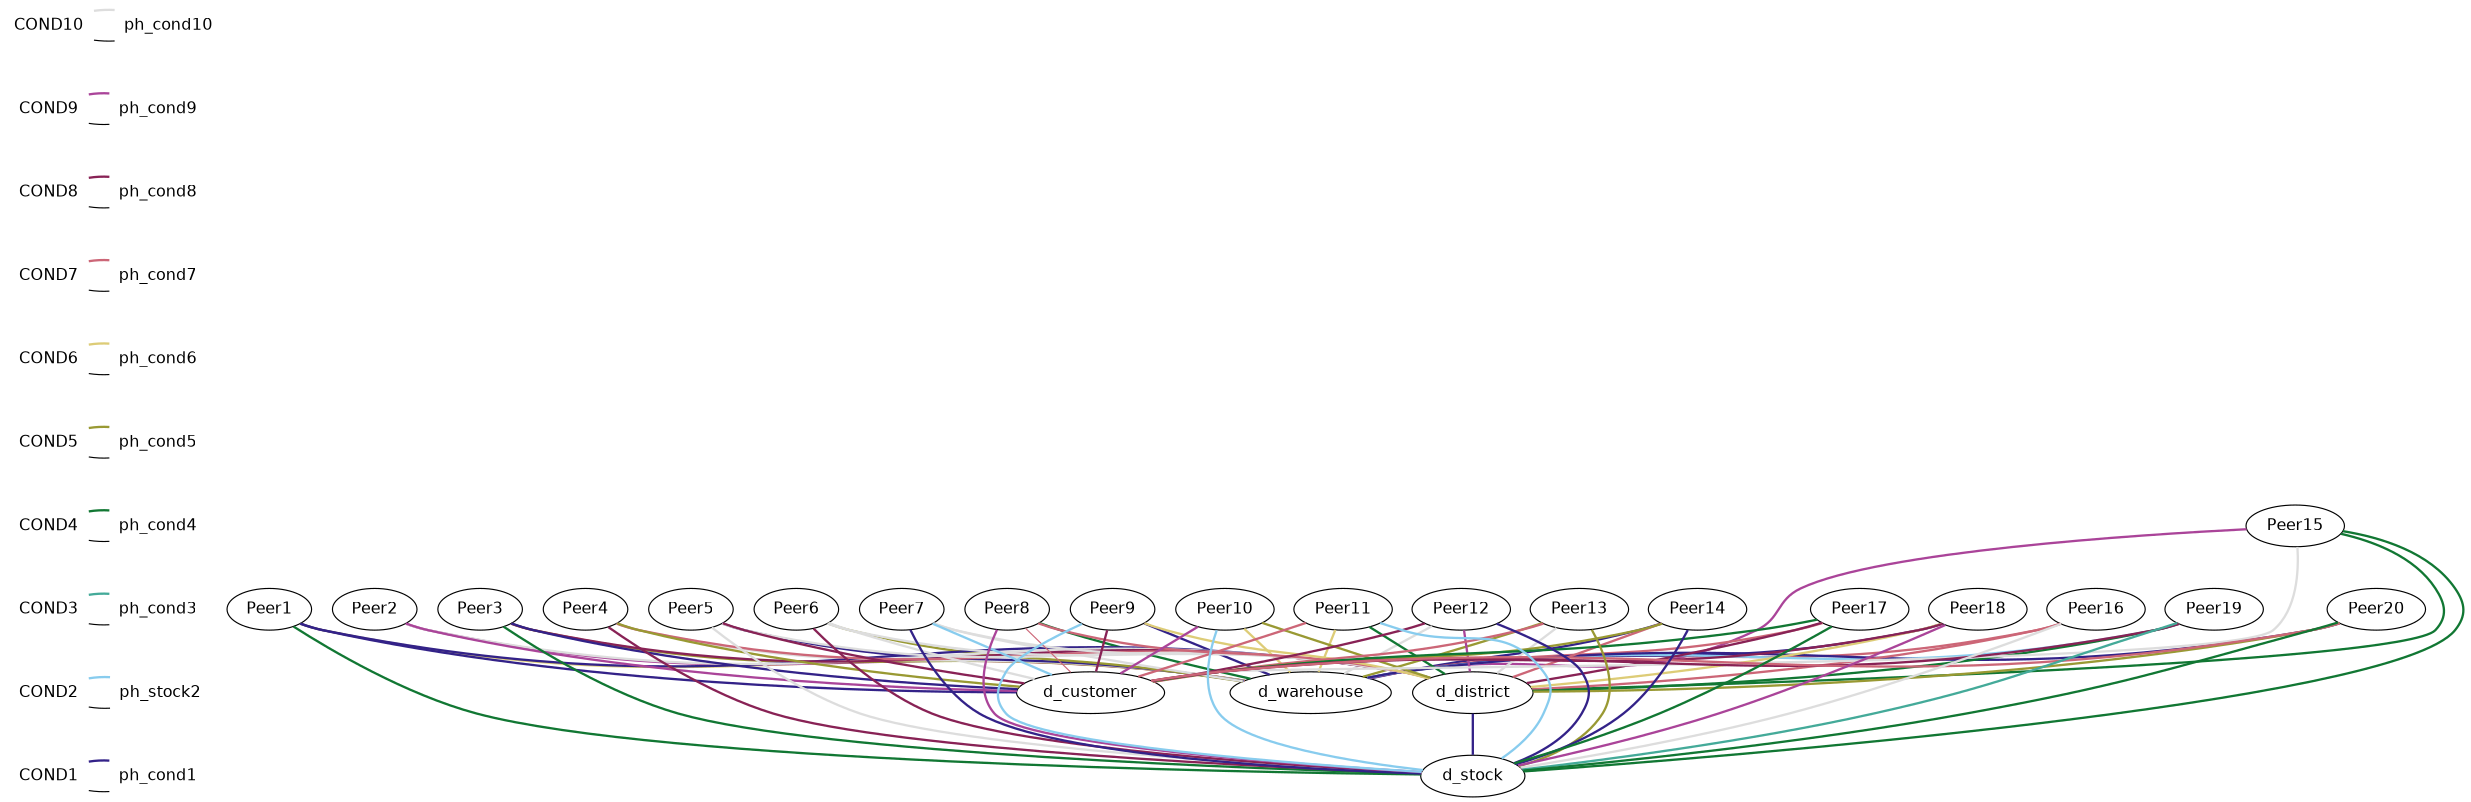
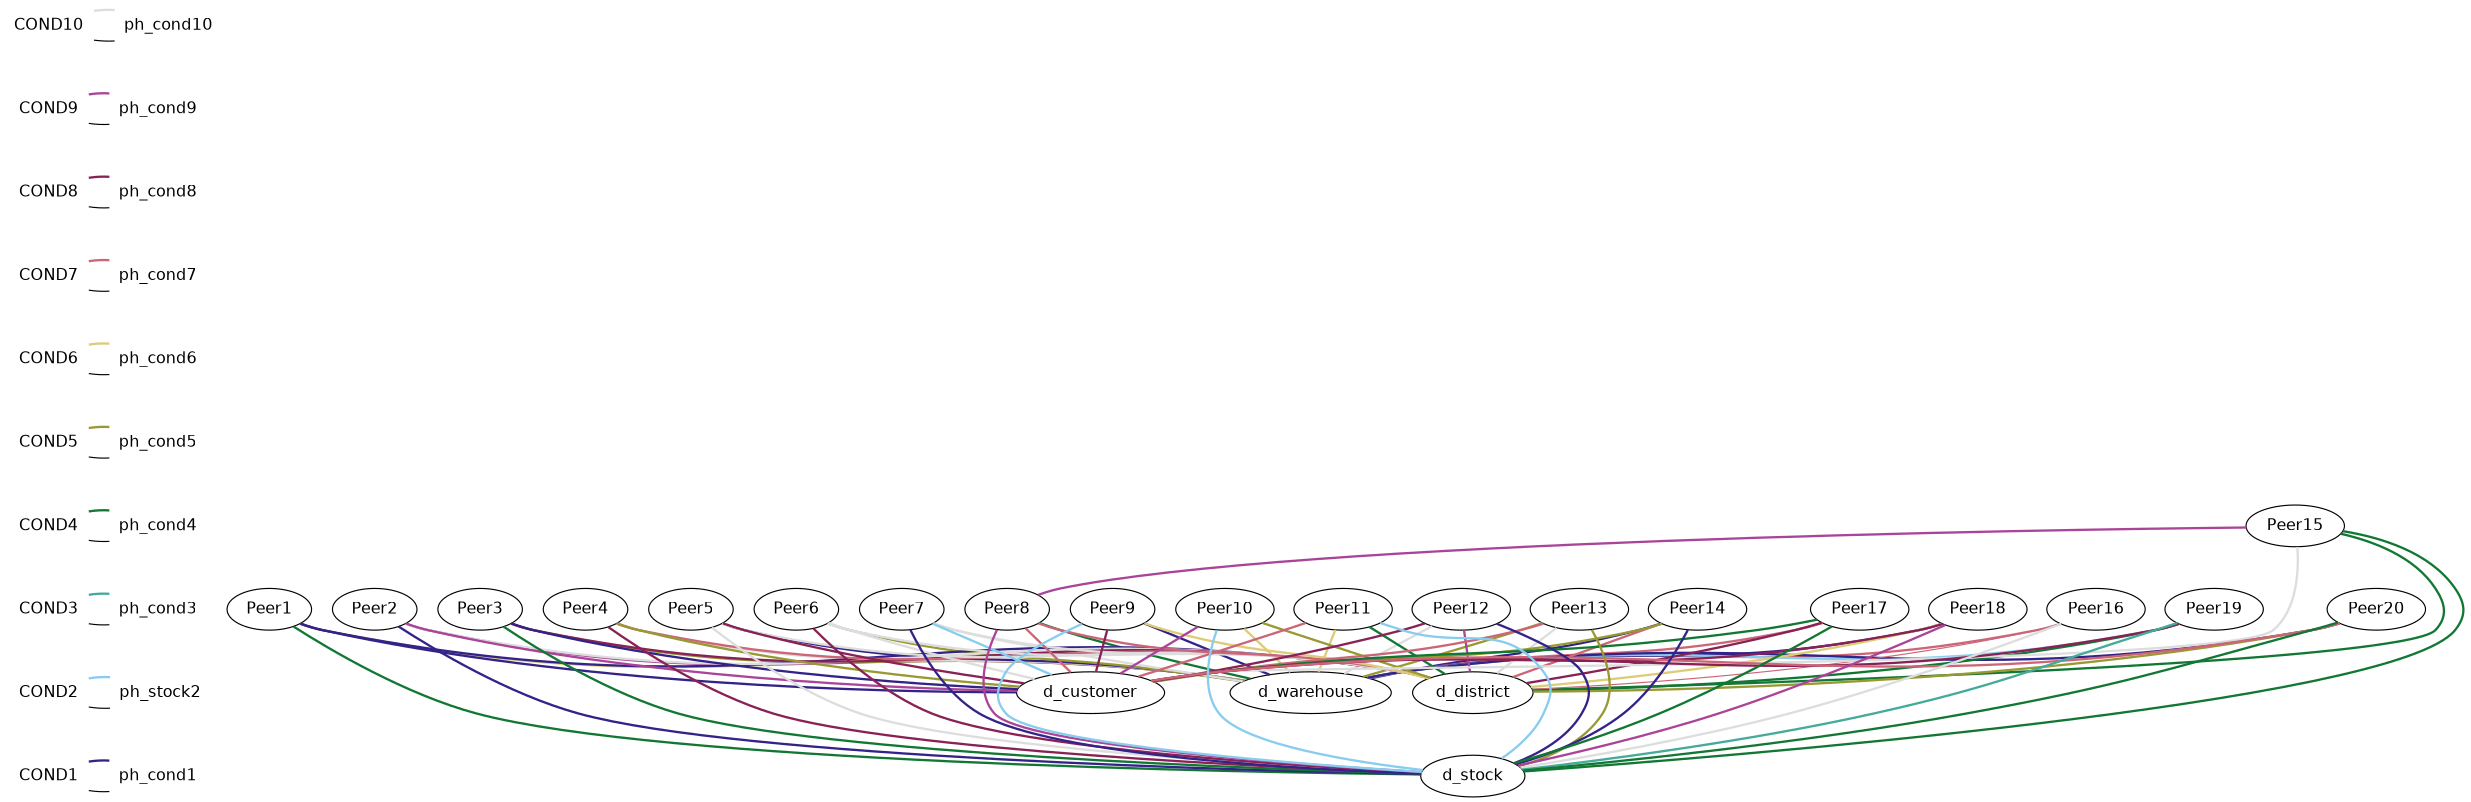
edge "Peer15" -- "d_warehouse": now "Peer15" -- "Peer8"
edge "Peer8" -- "d_customer": style solid -> bold
edge "Peer16" -- "d_district": style bold -> solid
edge "d_district" -- "d_stock": now "Peer2" -- "d_stock"
